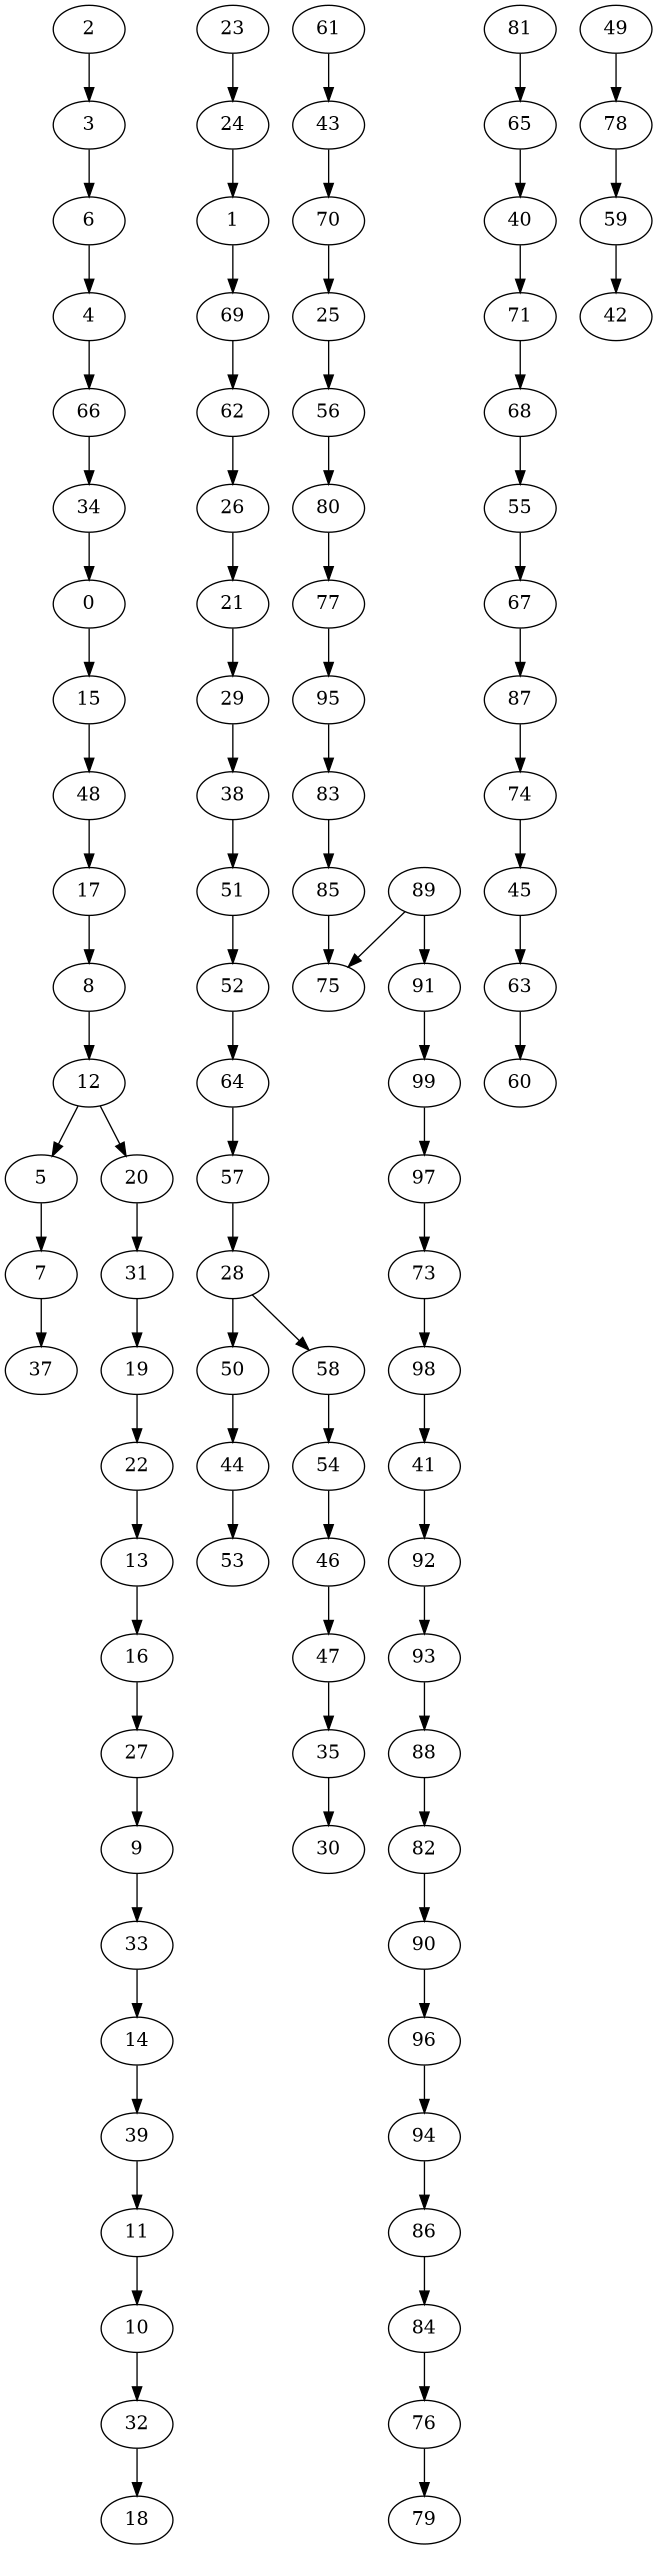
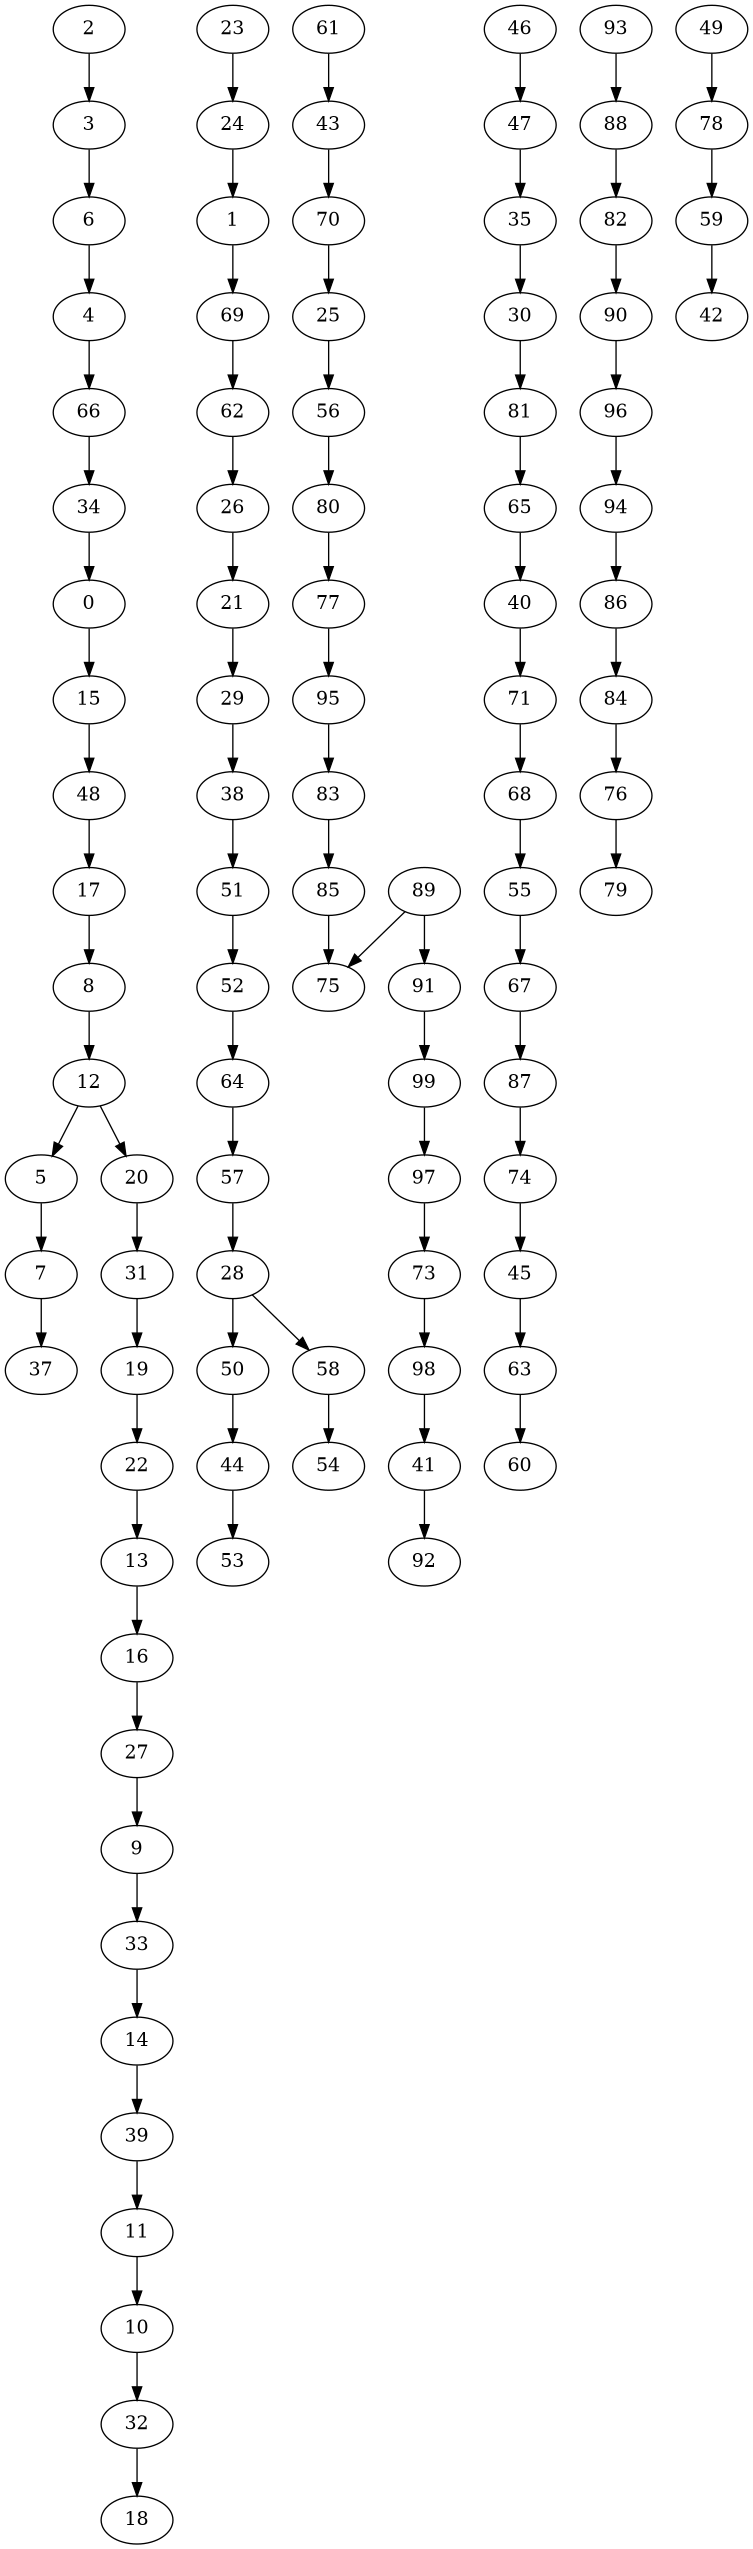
edge "30" -> "81": added
edge "54" -> "46": removed
edge "92" -> "93": removed
